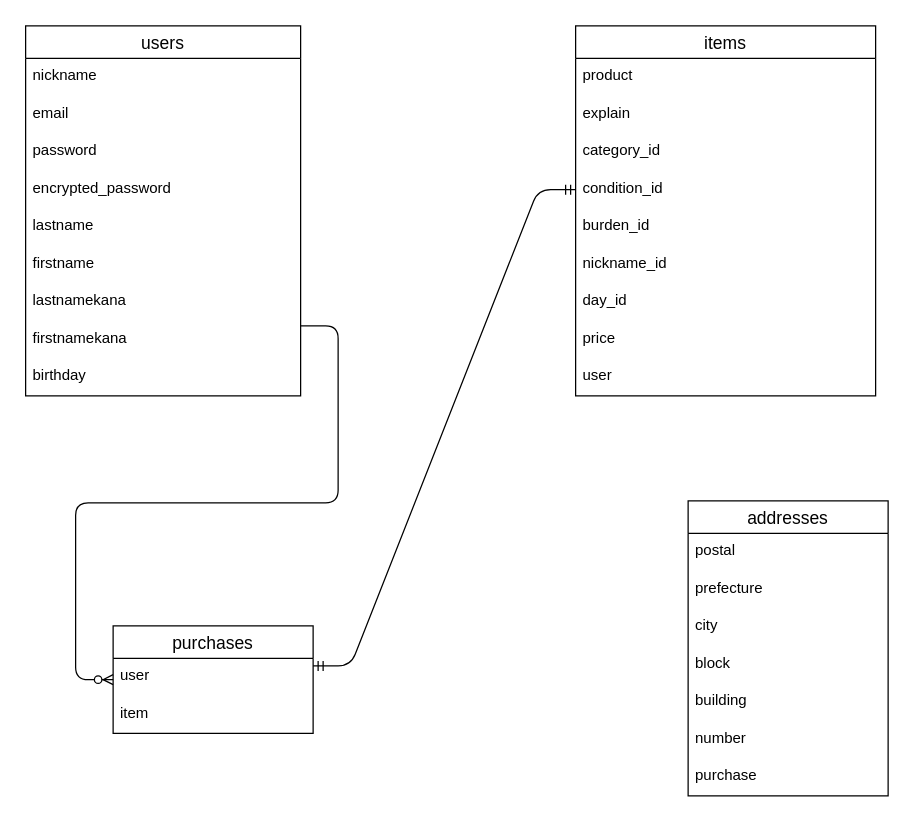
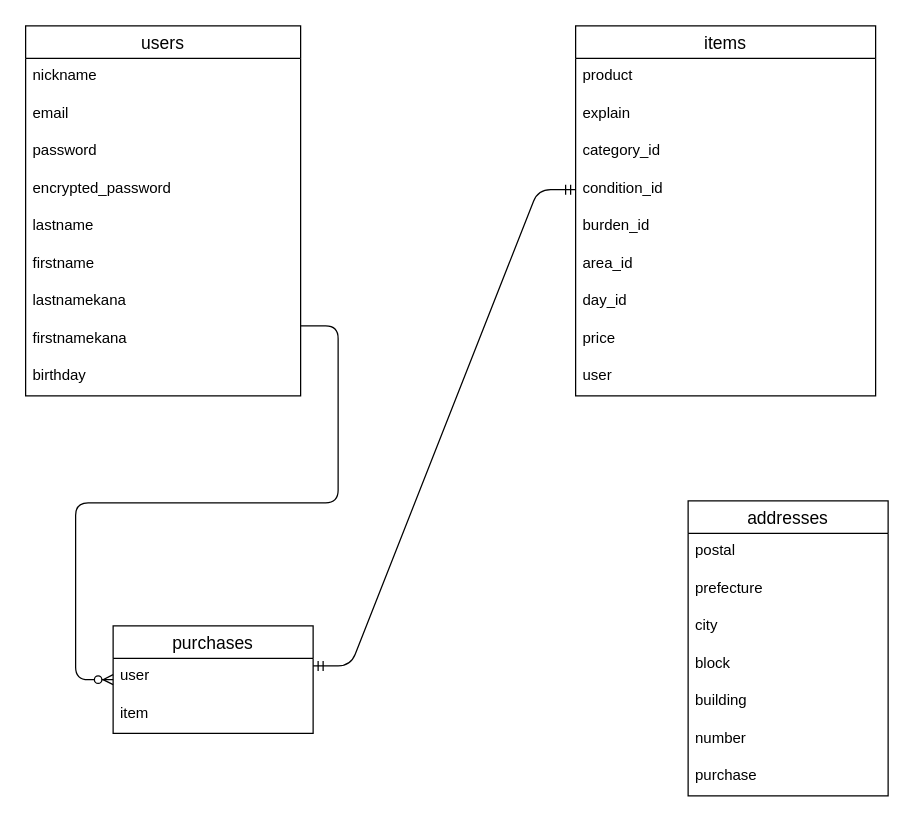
node "nickname_id": label "nickname_id" -> "area_id"
